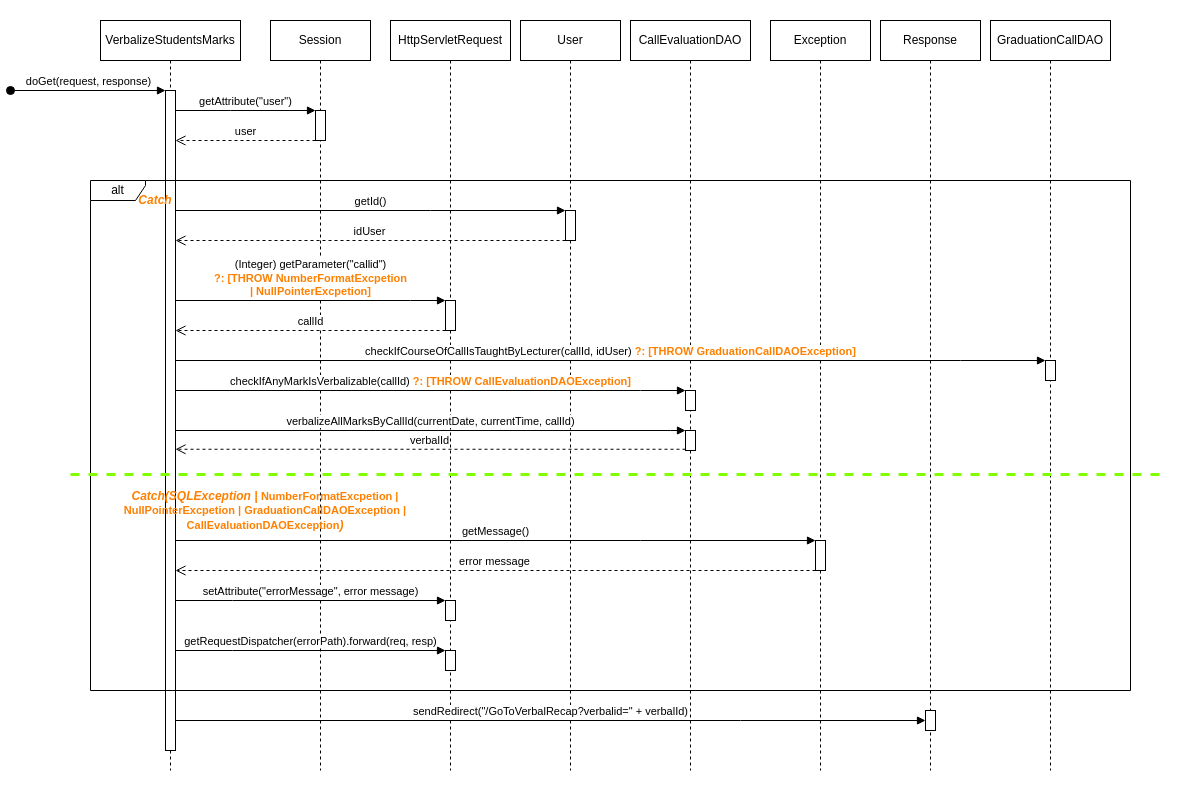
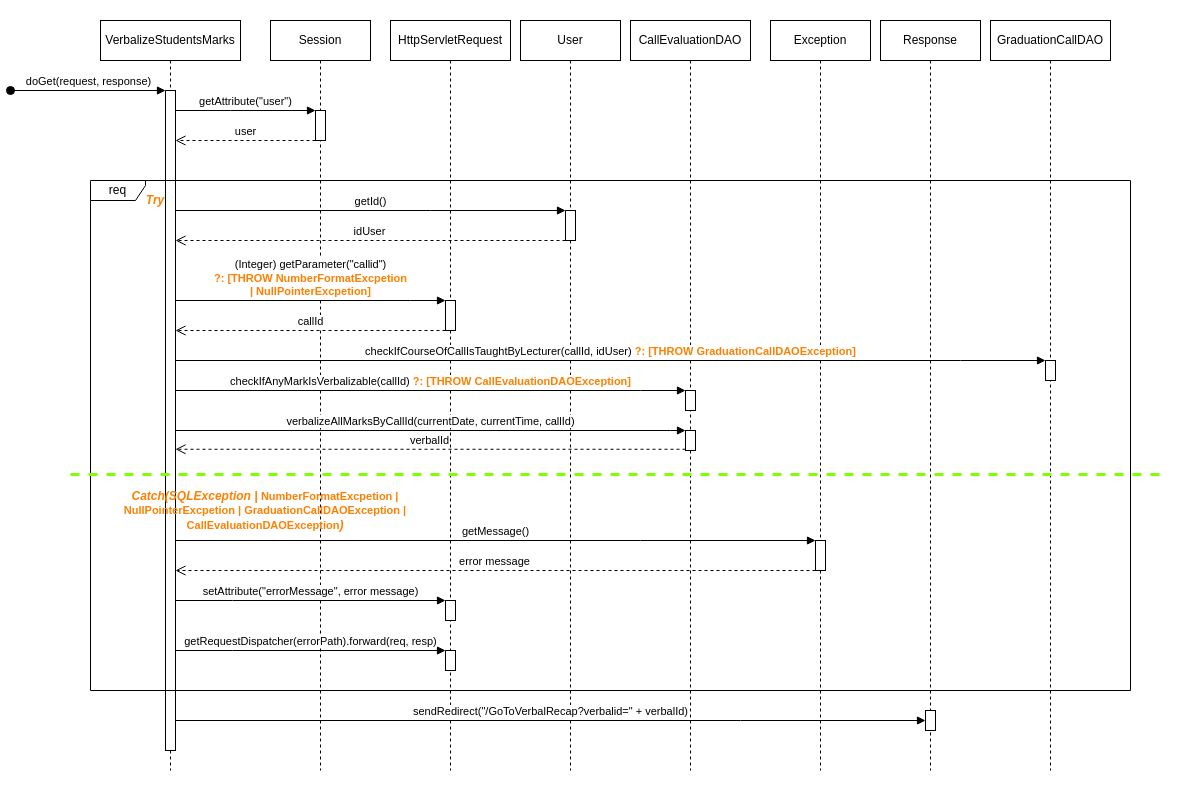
node "alt": label "alt" -> "req"
node "Catch": label "Catch" -> "Try"
